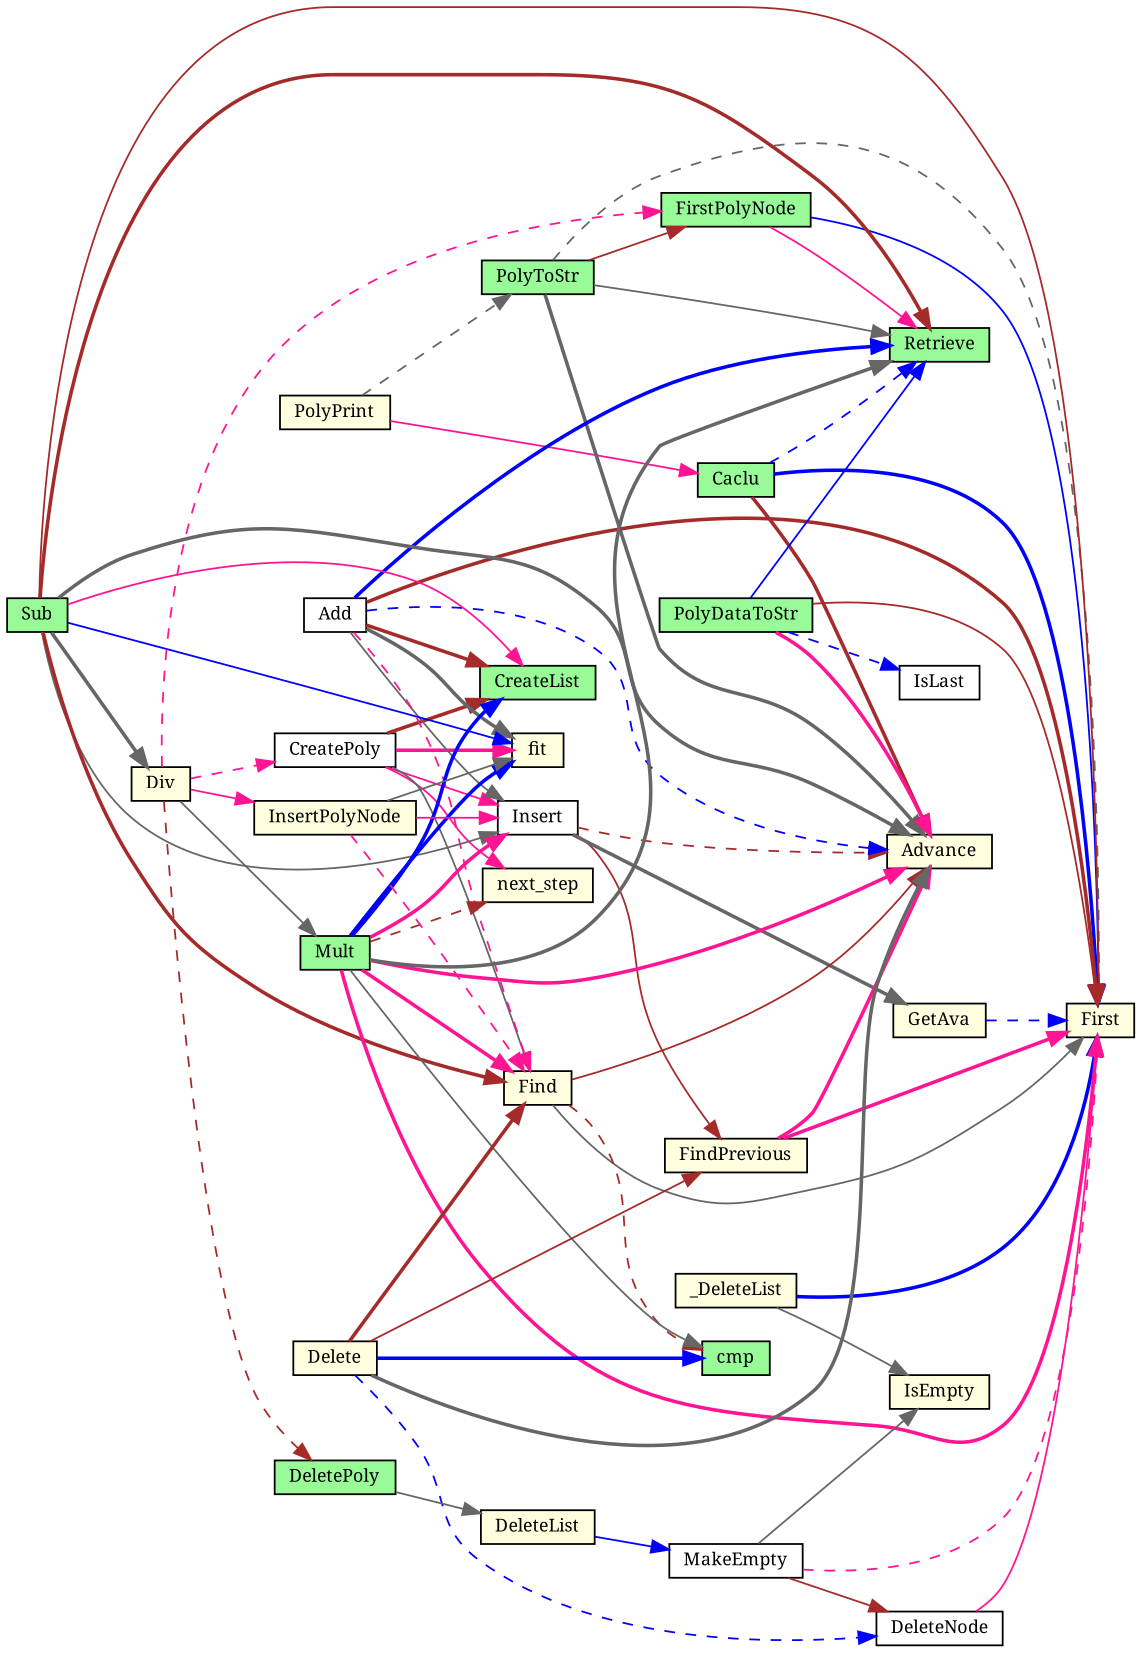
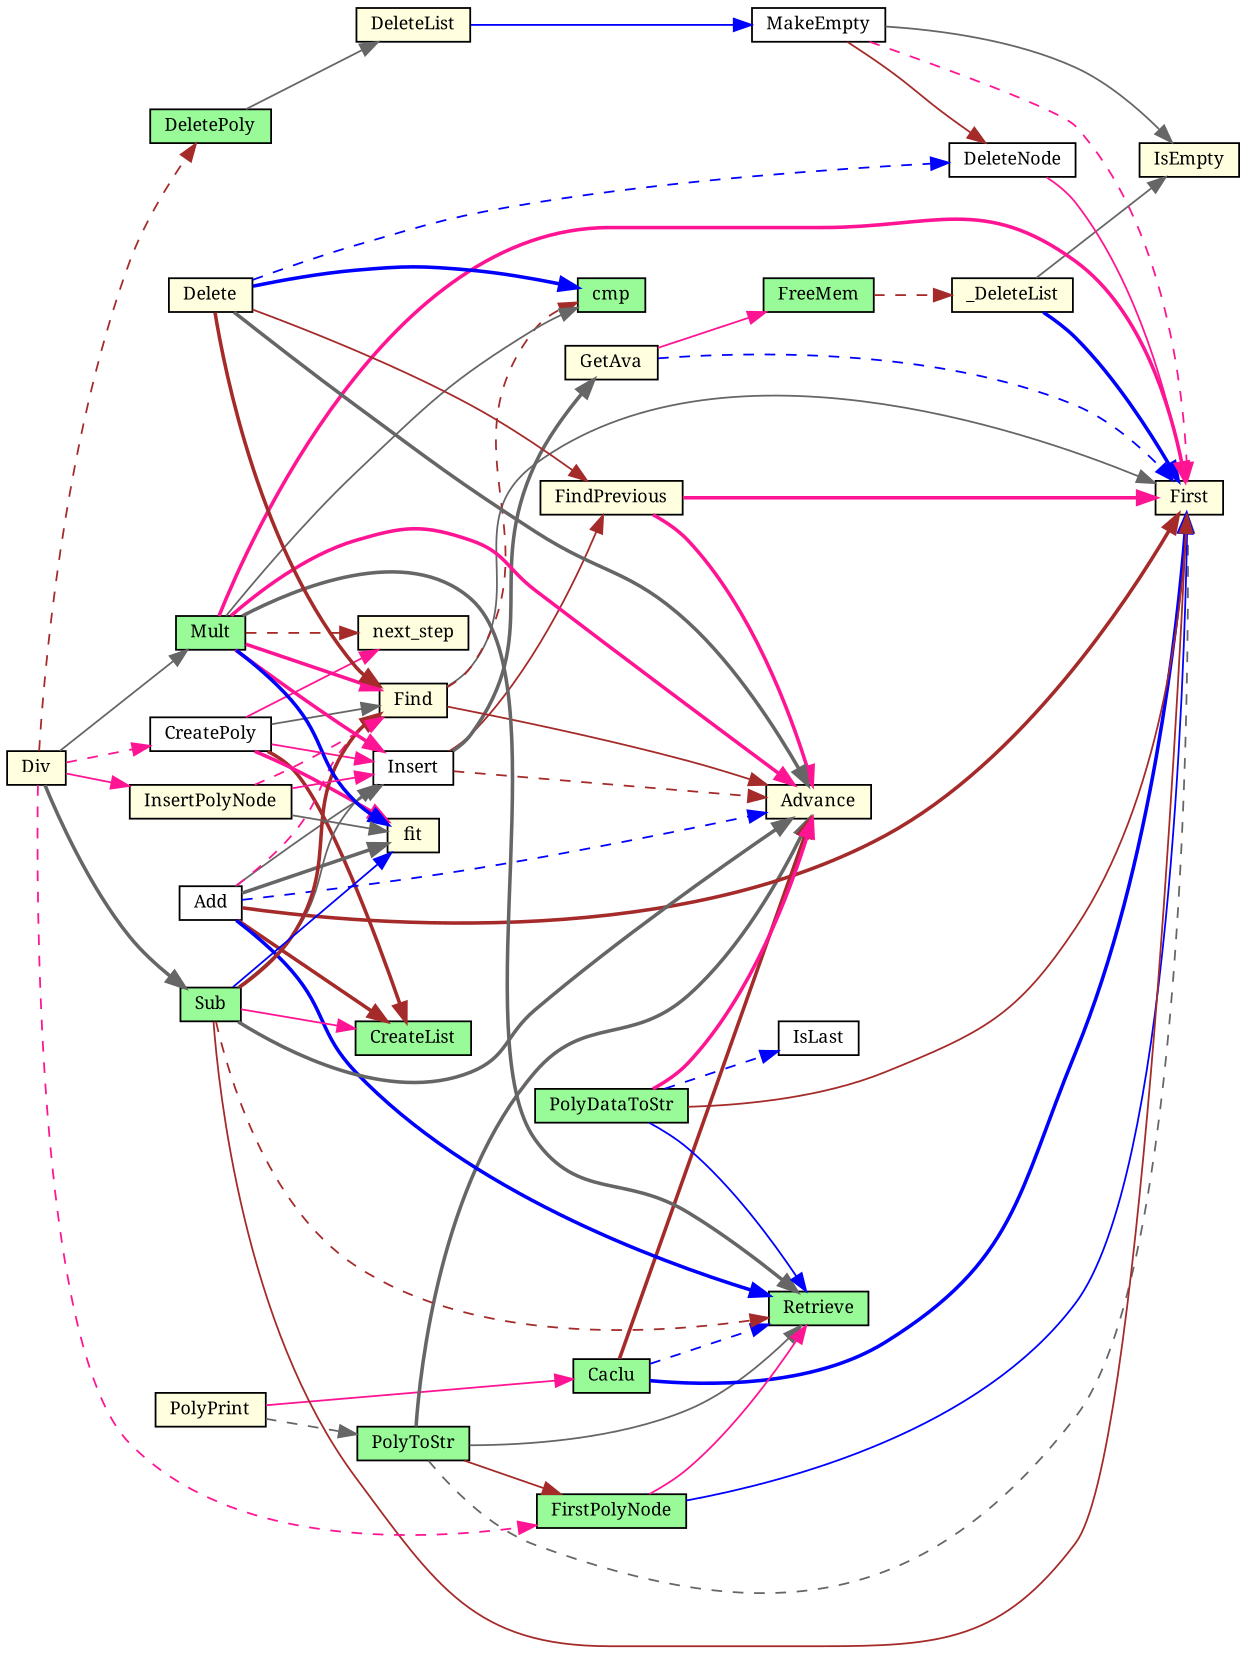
edge "Sub" -> "Retrieve": style bold -> dashed
node "FreeMem": added
edge "Sub" -> "Div": reversed
edge "Mult" -> "CreateList": removed
